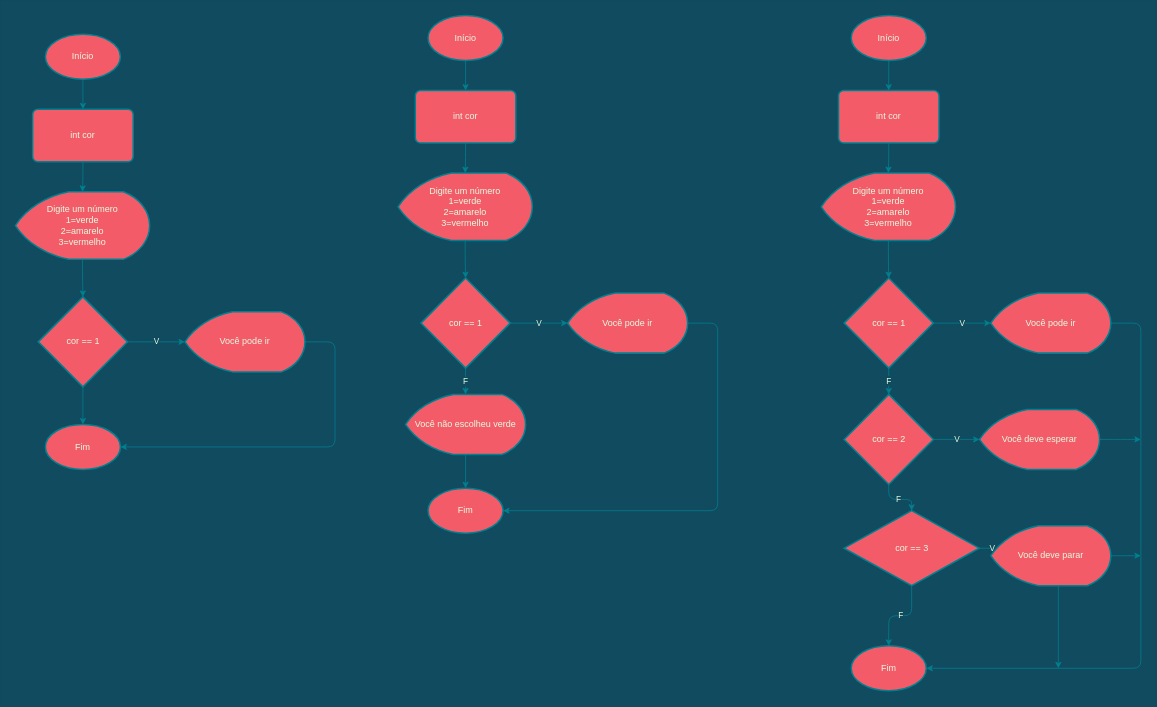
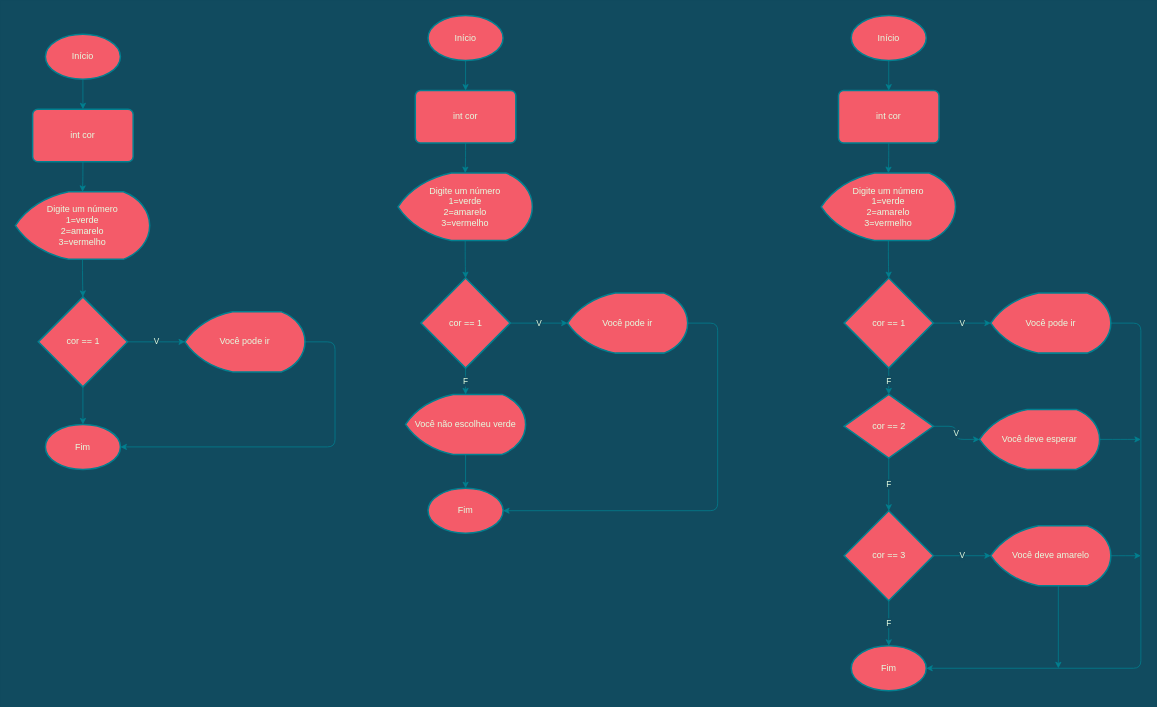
node "cor == 2": size 89x90 -> 89x64
node "cor == 3": size 135x75 -> 89x90
node "Você deve parar": label "Você deve parar" -> "Você deve amarelo"
